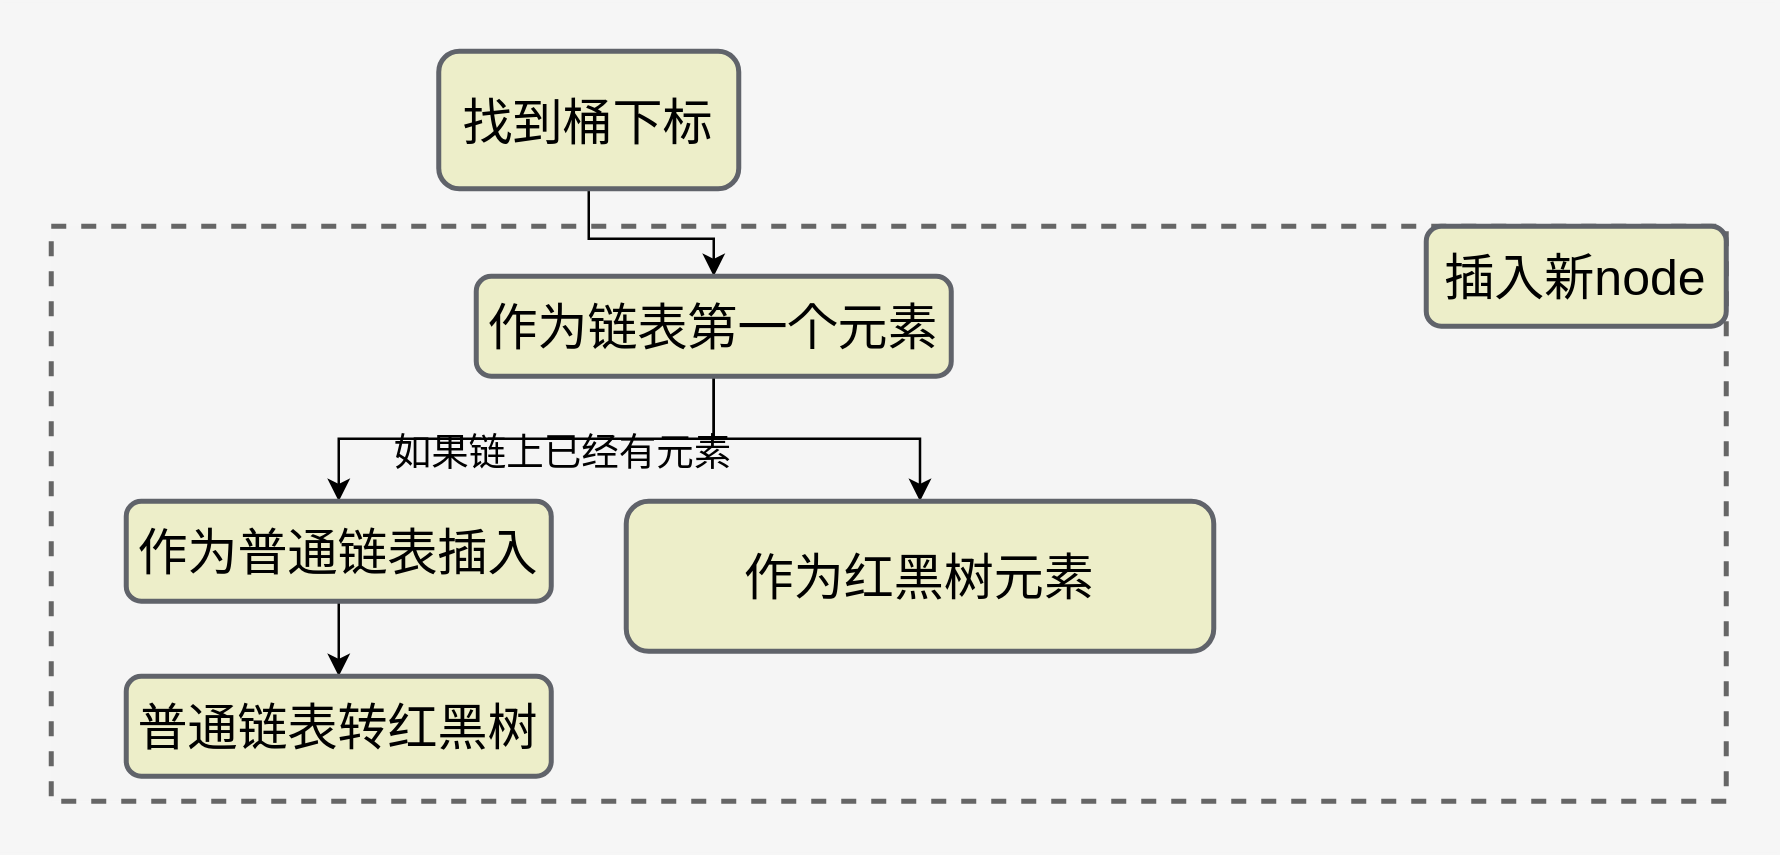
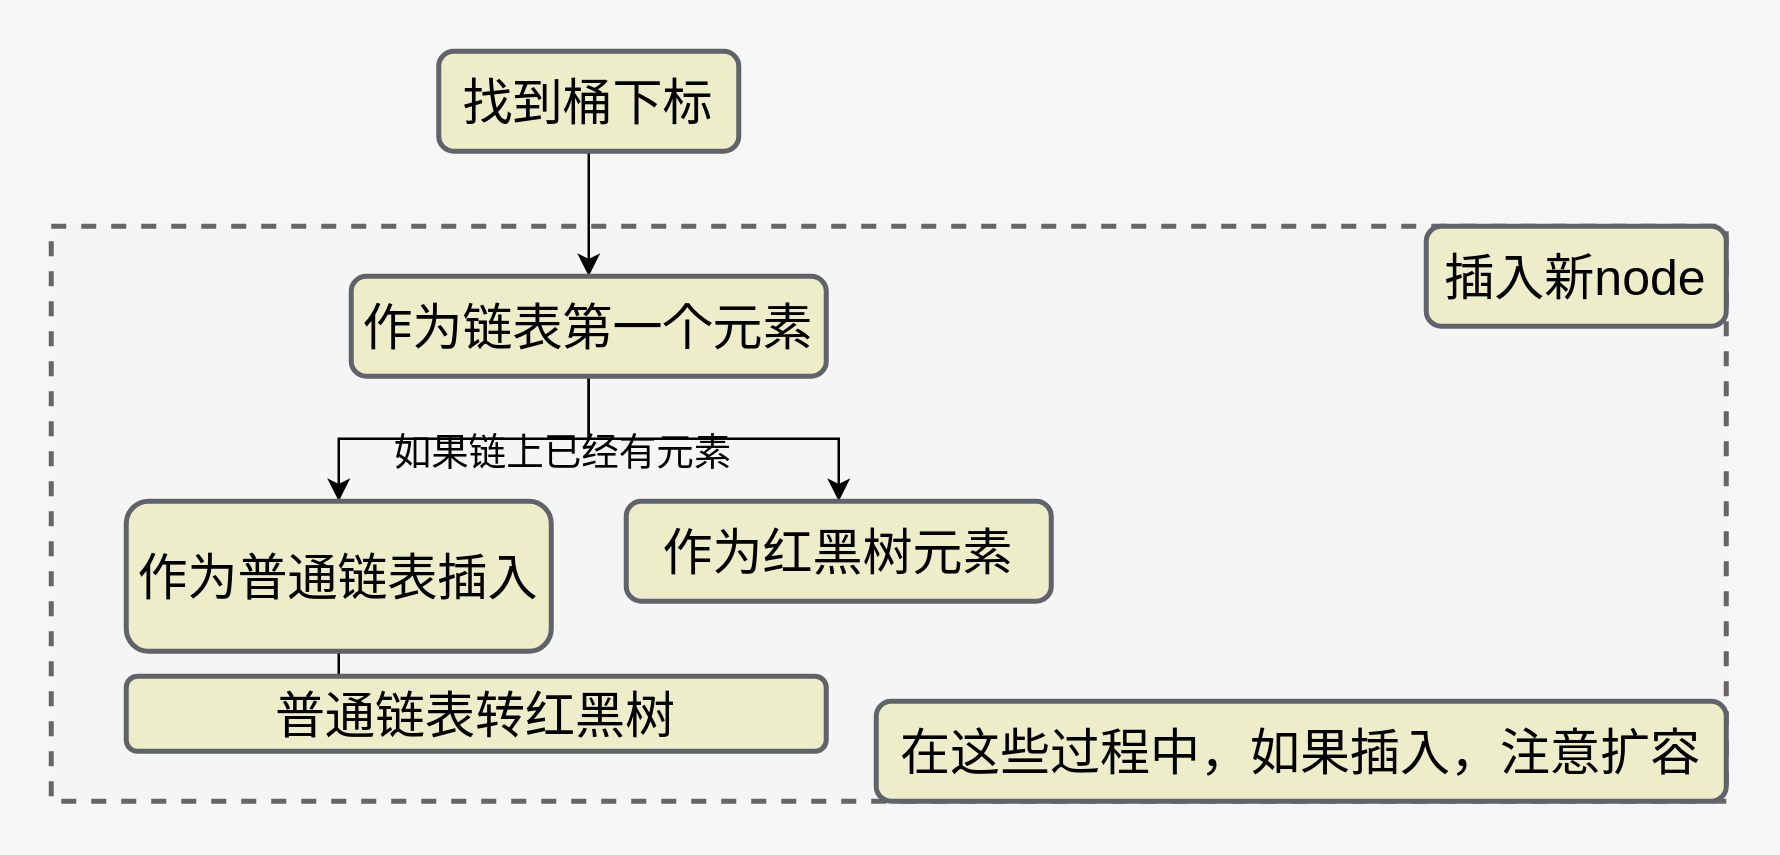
node "找到桶下标": size 300x138 -> 300x100
node "作为链表第一个元素": moved (714, 326) -> (589, 326)
node "作为普通链表插入": size 425x100 -> 425x150
node "作为红黑树元素": size 588x150 -> 425x100
node "普通链表转红黑树": size 425x100 -> 700x75
node "在这些过程中，如果插入，注意扩容": added
